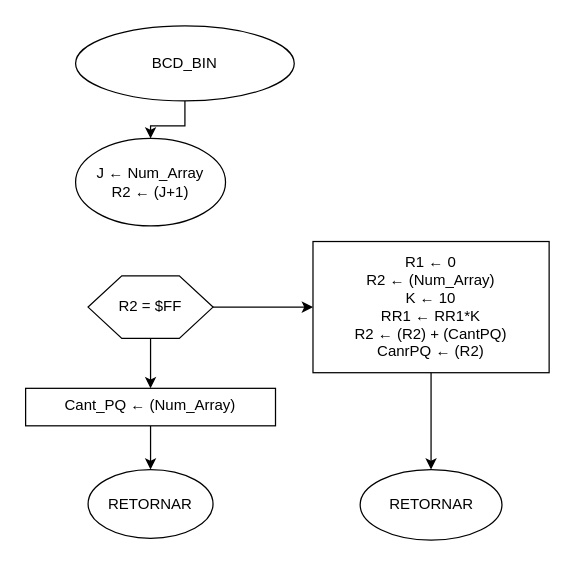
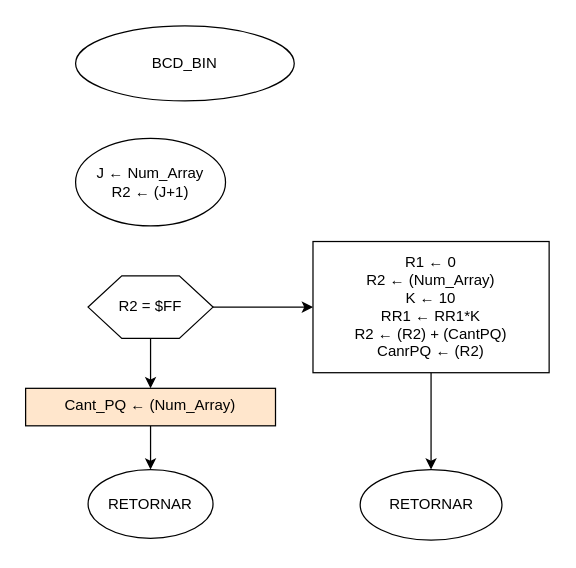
edge "BCD_BIN" -> "J ← Num_Array R2 ← (J+1)": removed
node "Cant_PQ ← (Num_Array)": fillcolor #ffffff -> #ffe6cc
